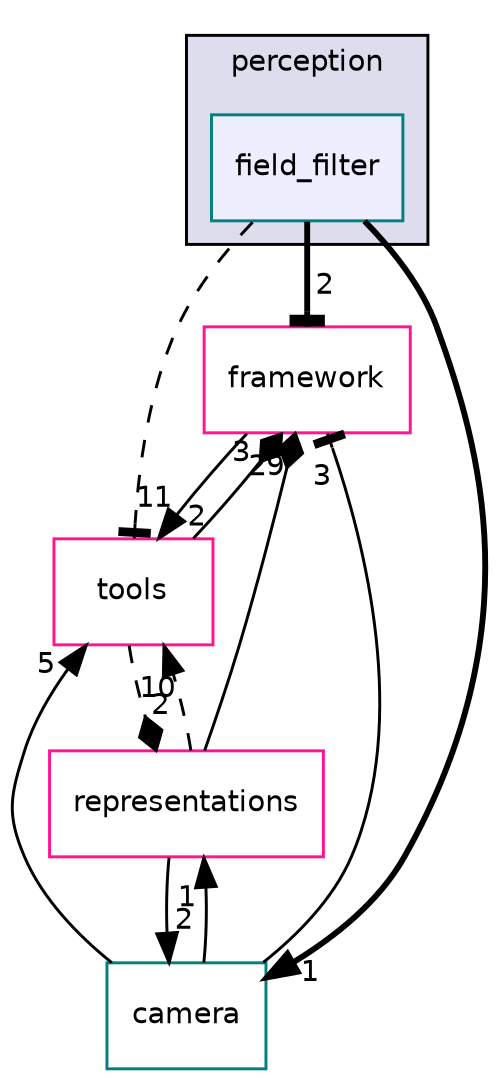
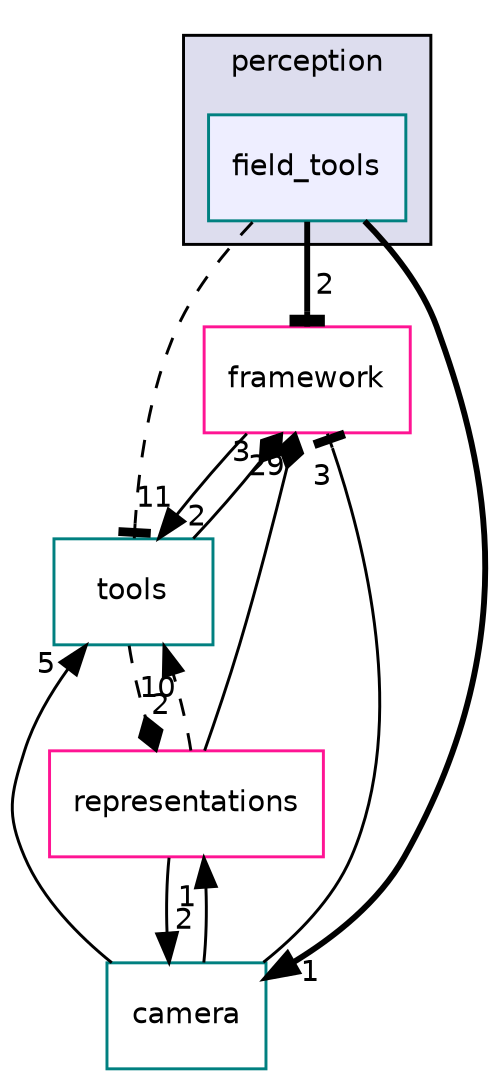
node "field_filter": label "field_filter" -> "field_tools"
node "tools": color deeppink -> teal
